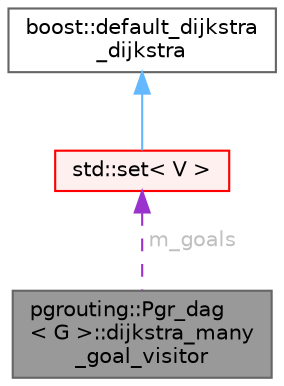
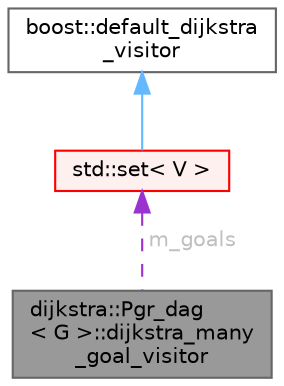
node "boost::default_dijkstra _dijkstra": label "boost::default_dijkstra _dijkstra" -> "boost::default_dijkstra _visitor"
node "pgrouting::Pgr_dag < G >::dijkstra_many _goal_visitor": label "pgrouting::Pgr_dag < G >::dijkstra_many _goal_visitor" -> "dijkstra::Pgr_dag < G >::dijkstra_many _goal_visitor"
